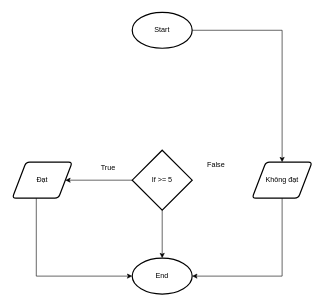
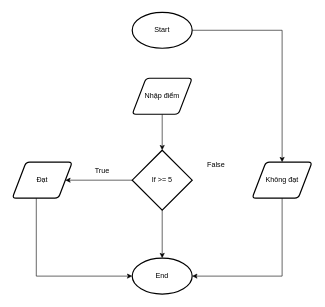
node "Nhập điểm": added
edge "Nhập điểm" -> "If >= 5": added
node "True": moved (108, 168) -> (102, 171)
